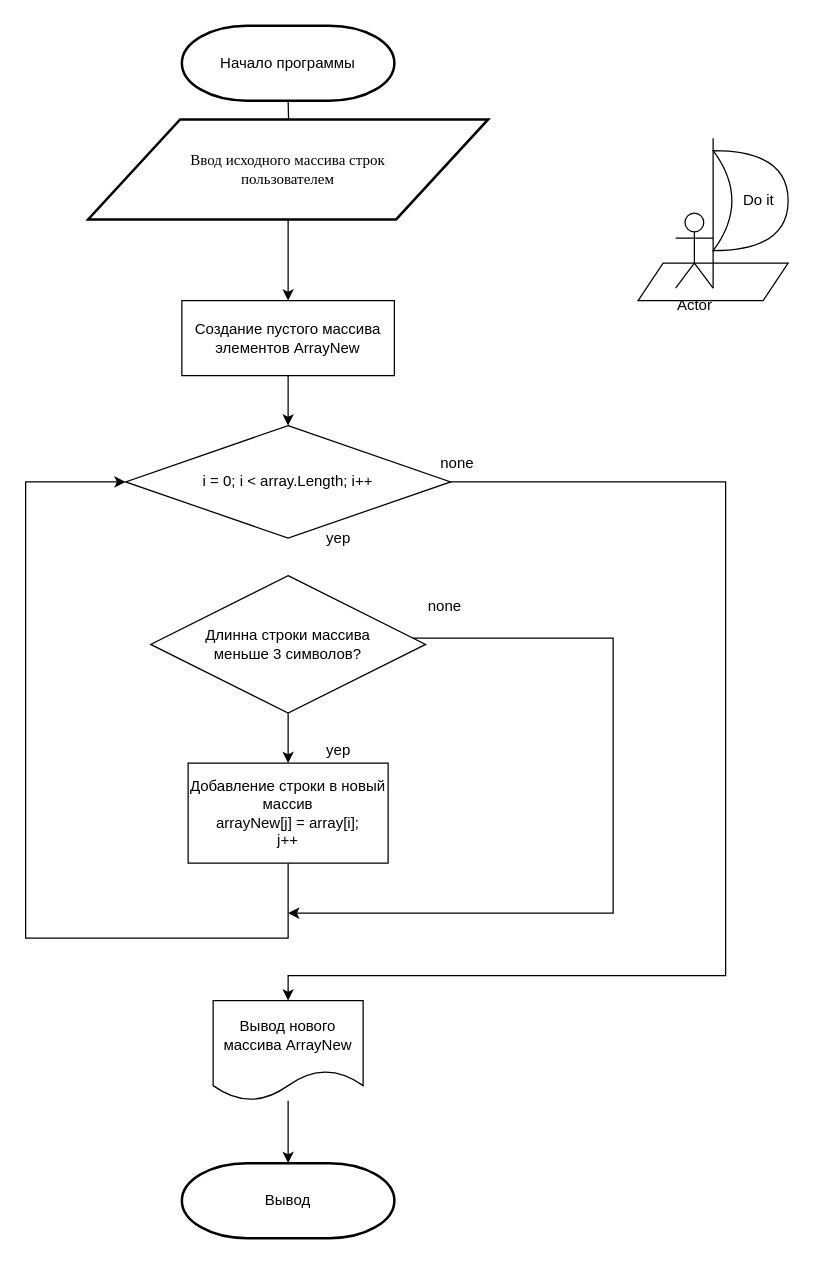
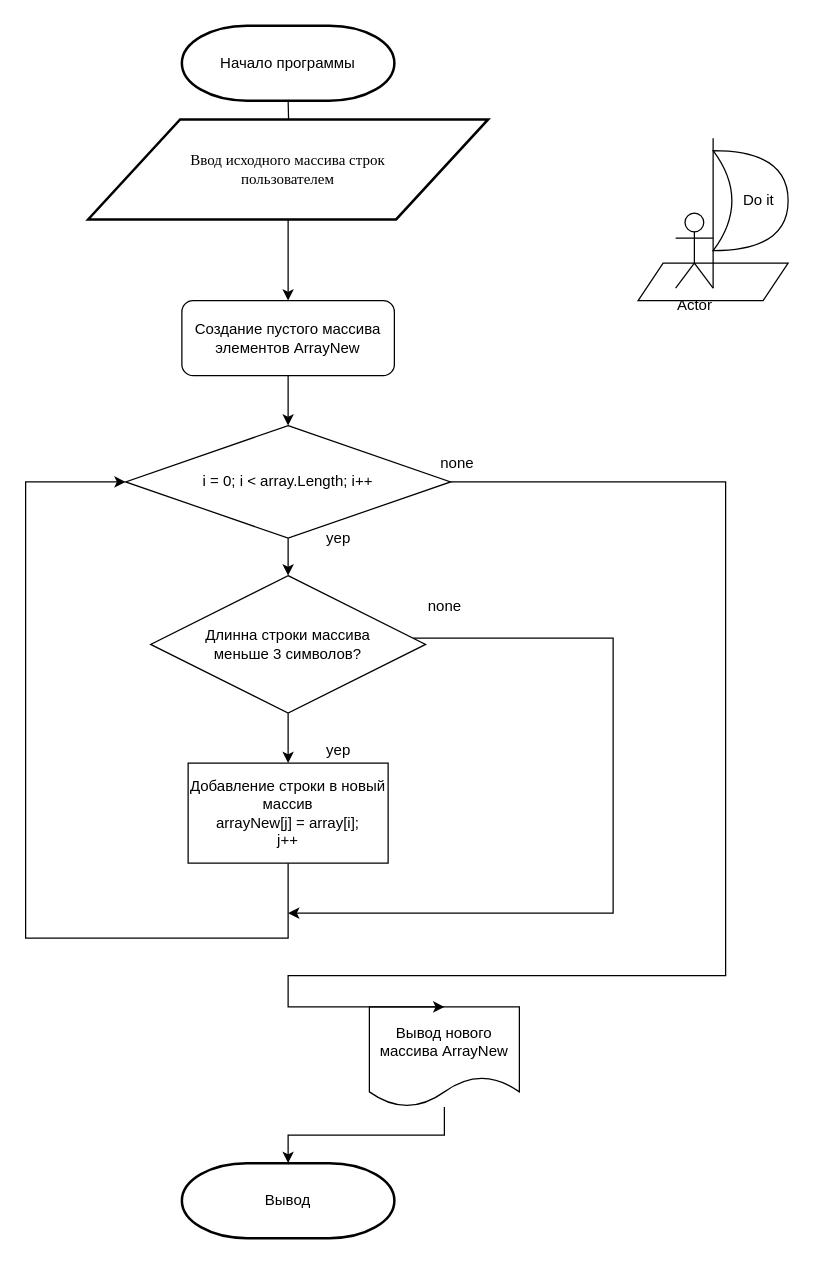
node "Создание пустого массива элементов ArrayNew": shape rectangle -> rounded rectangle
edge "i = 0; i < array.Length; i++" -> "Длинна строки массива меньше 3 символов?": added
node "Вывод нового массива ArrayNew": moved (288, 1051) -> (444, 1057)
